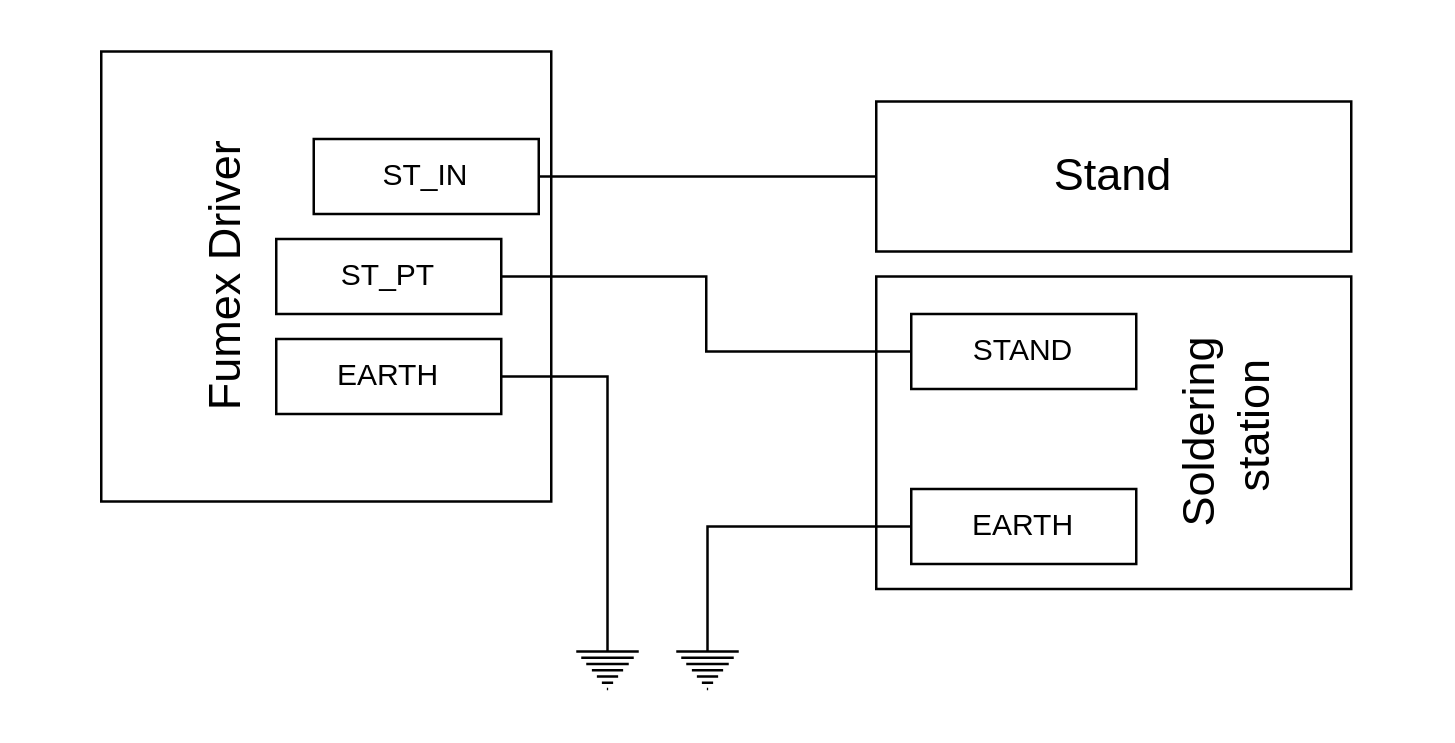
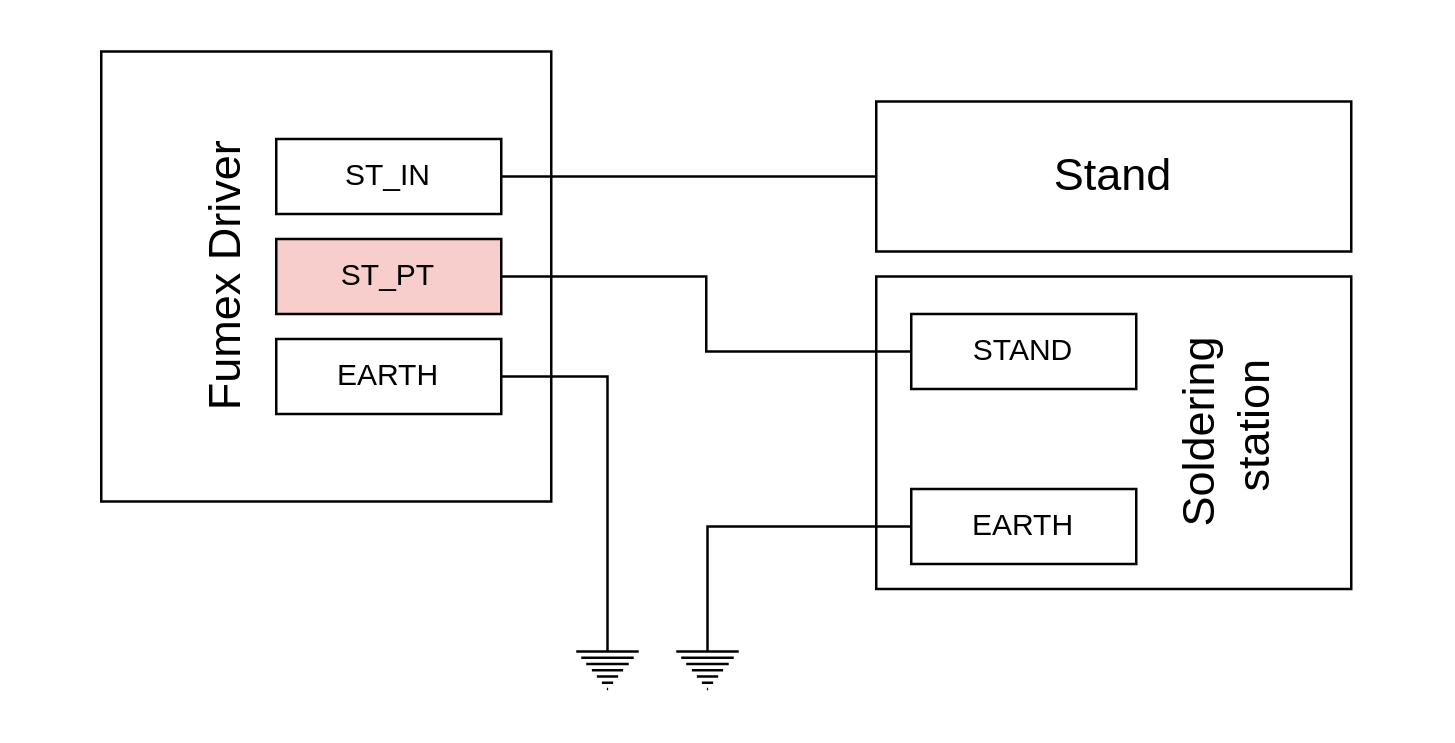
node "ST_IN": moved (426, 176) -> (389, 176)
node "ST_PT": fillcolor #ffffff -> #f8cecc
